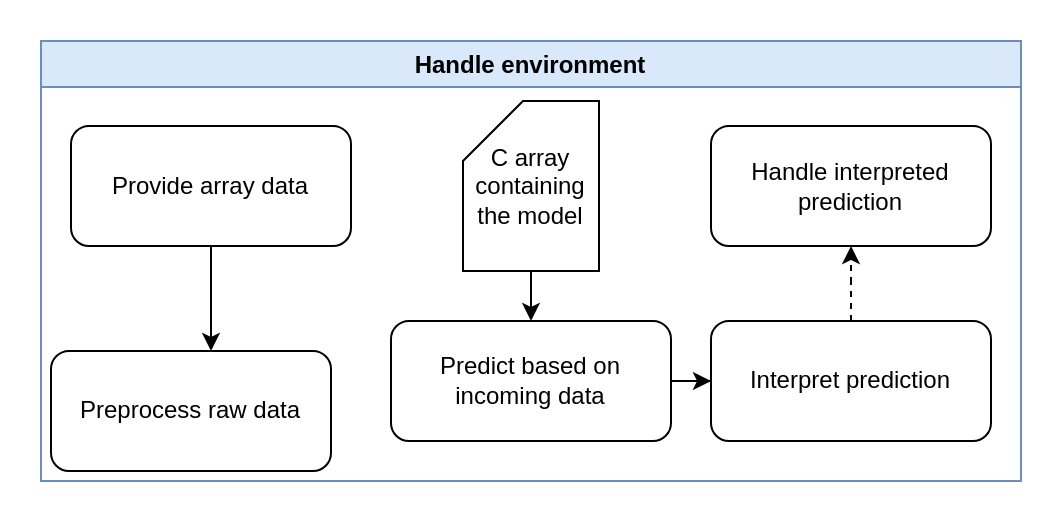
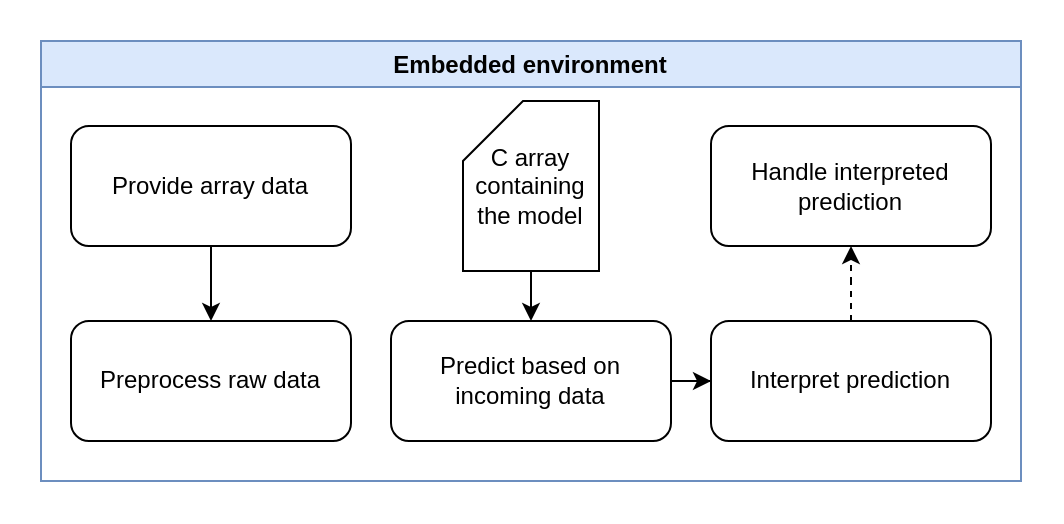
node "Handle environment": label "Handle environment" -> "Embedded environment"
node "Preprocess raw data": moved (191, 411) -> (211, 381)
